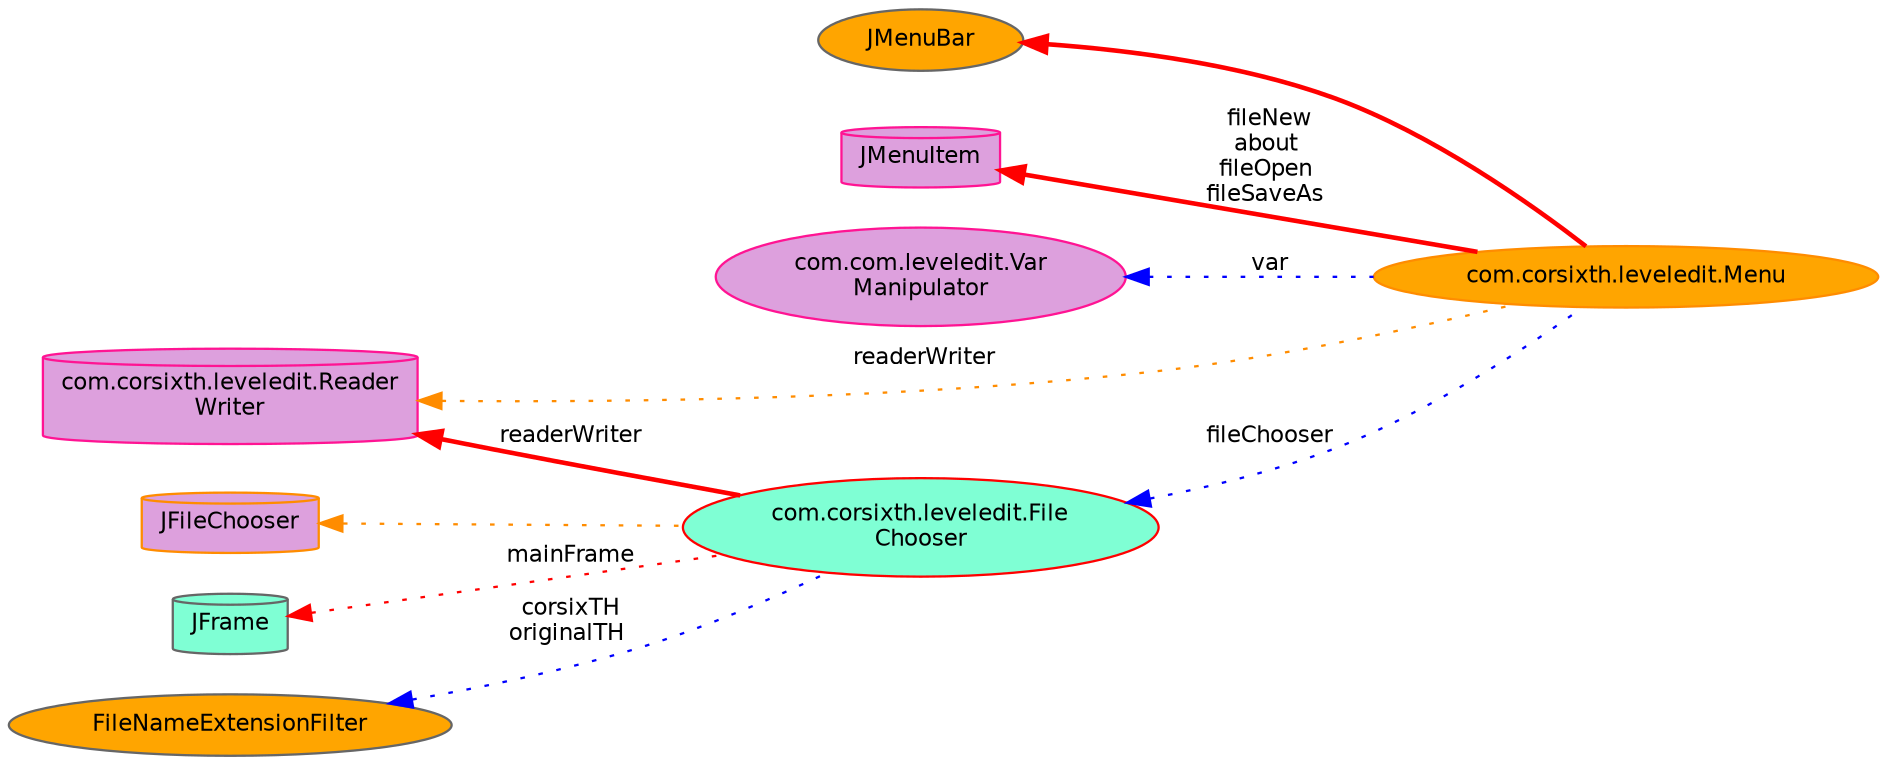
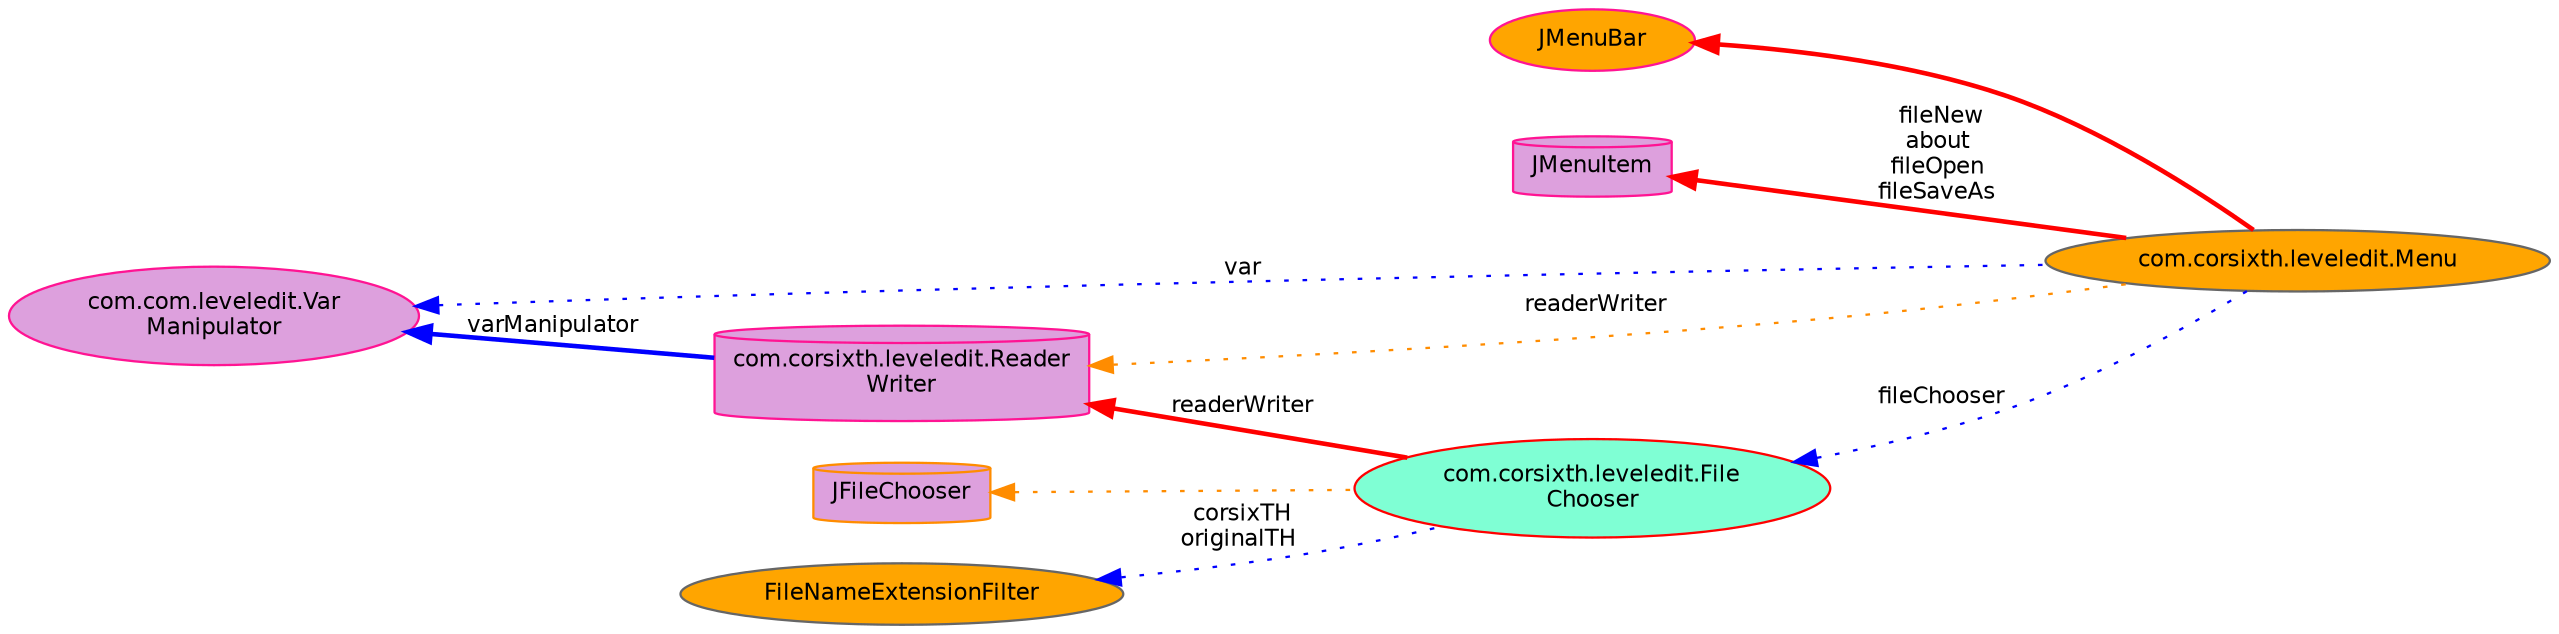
node "JMenuBar": color gray40 -> deeppink
node "com.corsixth.leveledit.Menu": color darkorange -> gray40
edge "com.corsixth.leveledit.Reader Writer" -> "com.com.leveledit.Var Manipulator": added, label "varManipulator"
node "JFrame": removed
